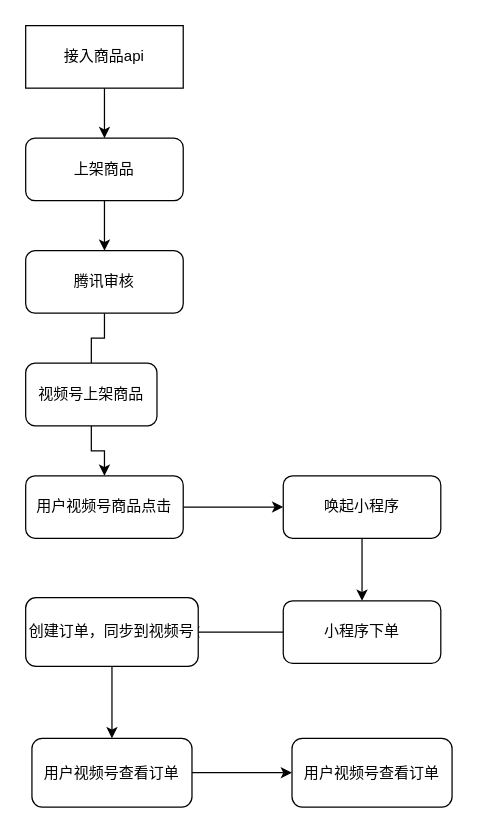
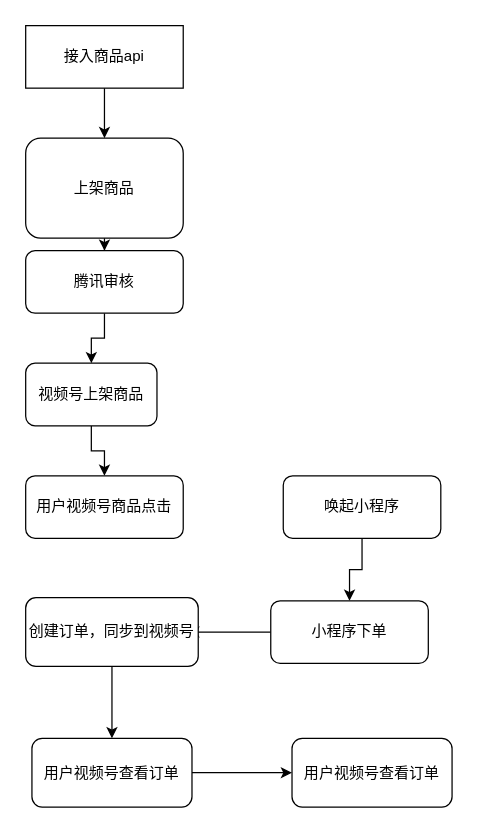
node "上架商品": size 158x63 -> 158x100
edge "腾讯审核" -- "视频号上架商品": arrowhead none -> classic
edge "用户视频号商品点击" -> "唤起小程序": removed
node "小程序下单": moved (362, 632) -> (349, 632)
